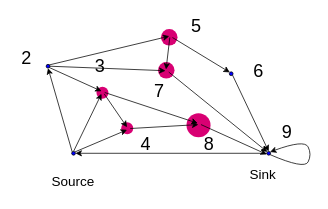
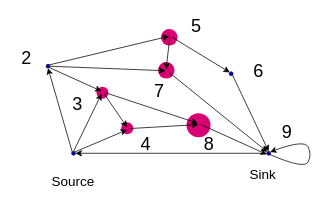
node "3": moved (100, 66) -> (77, 104)
